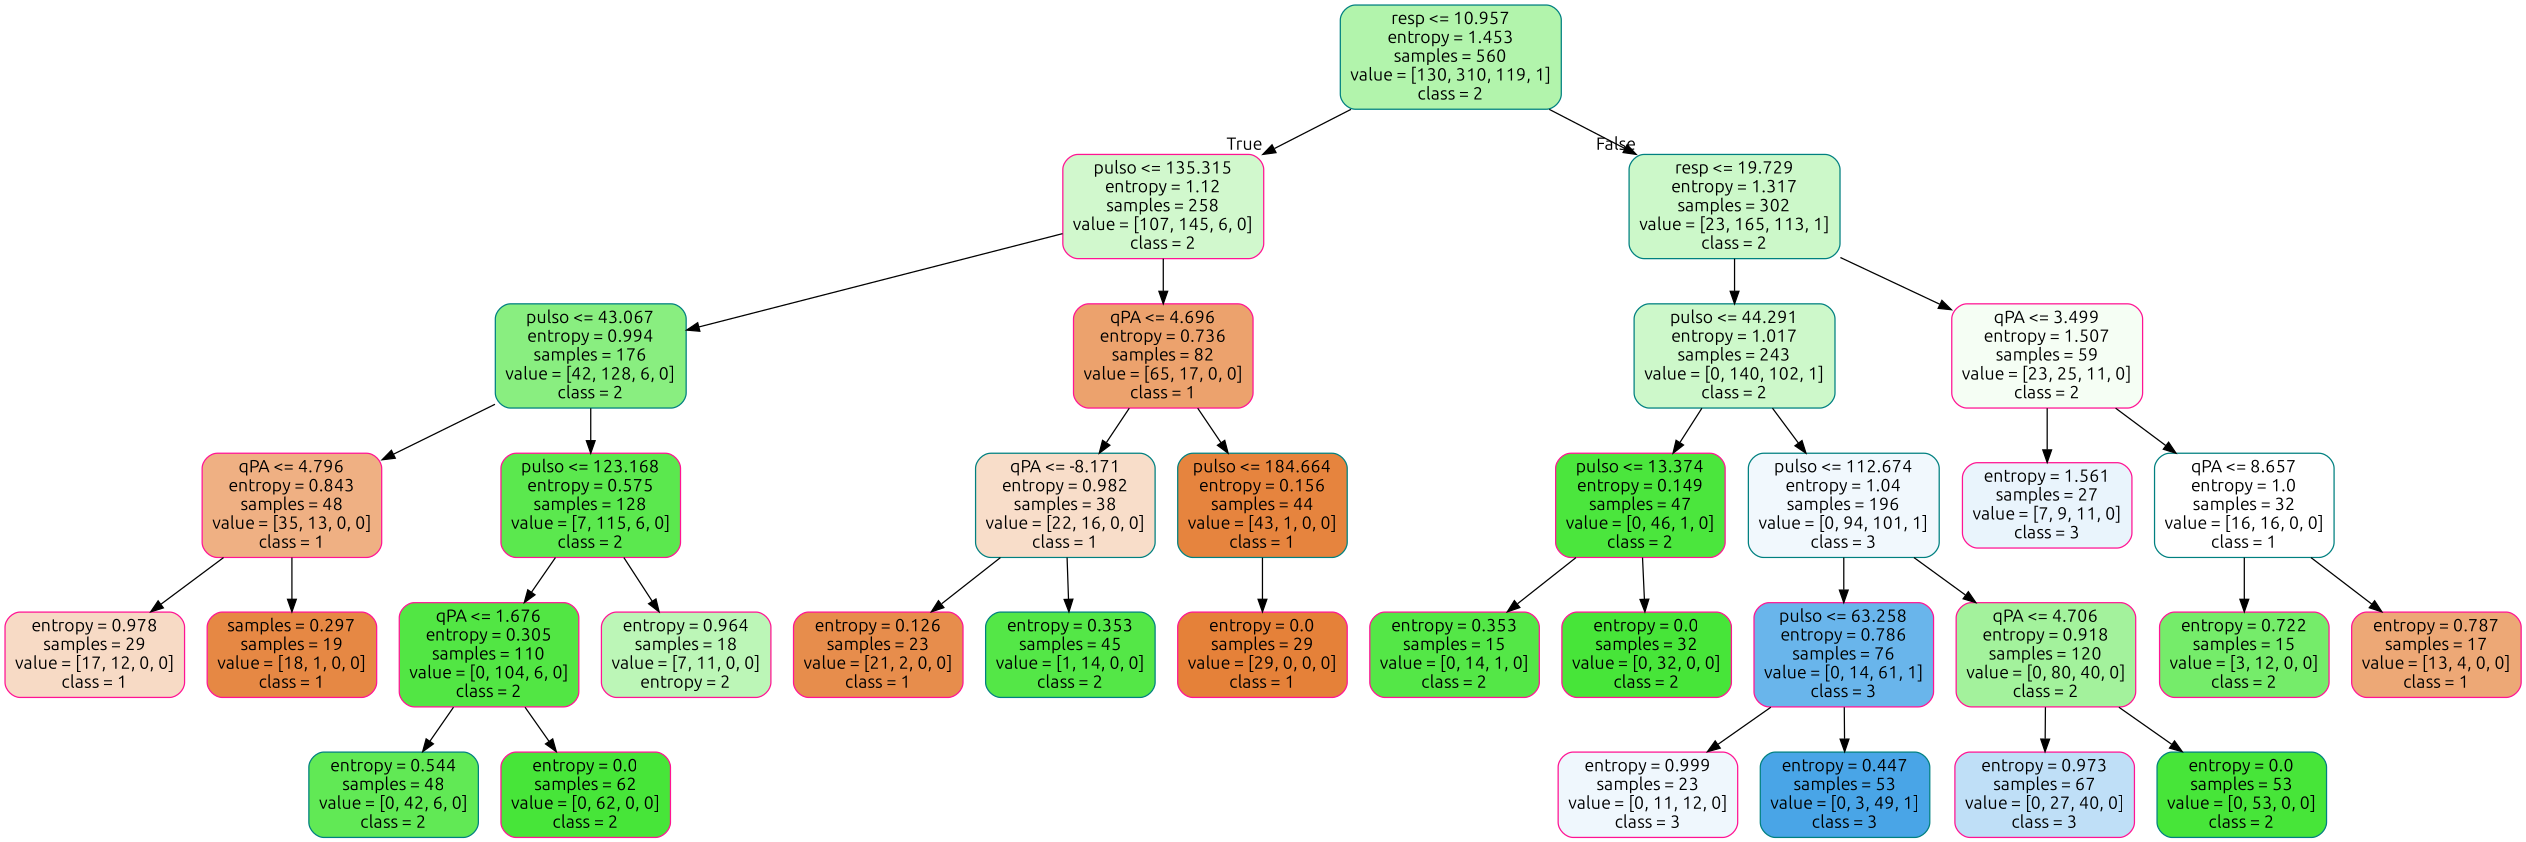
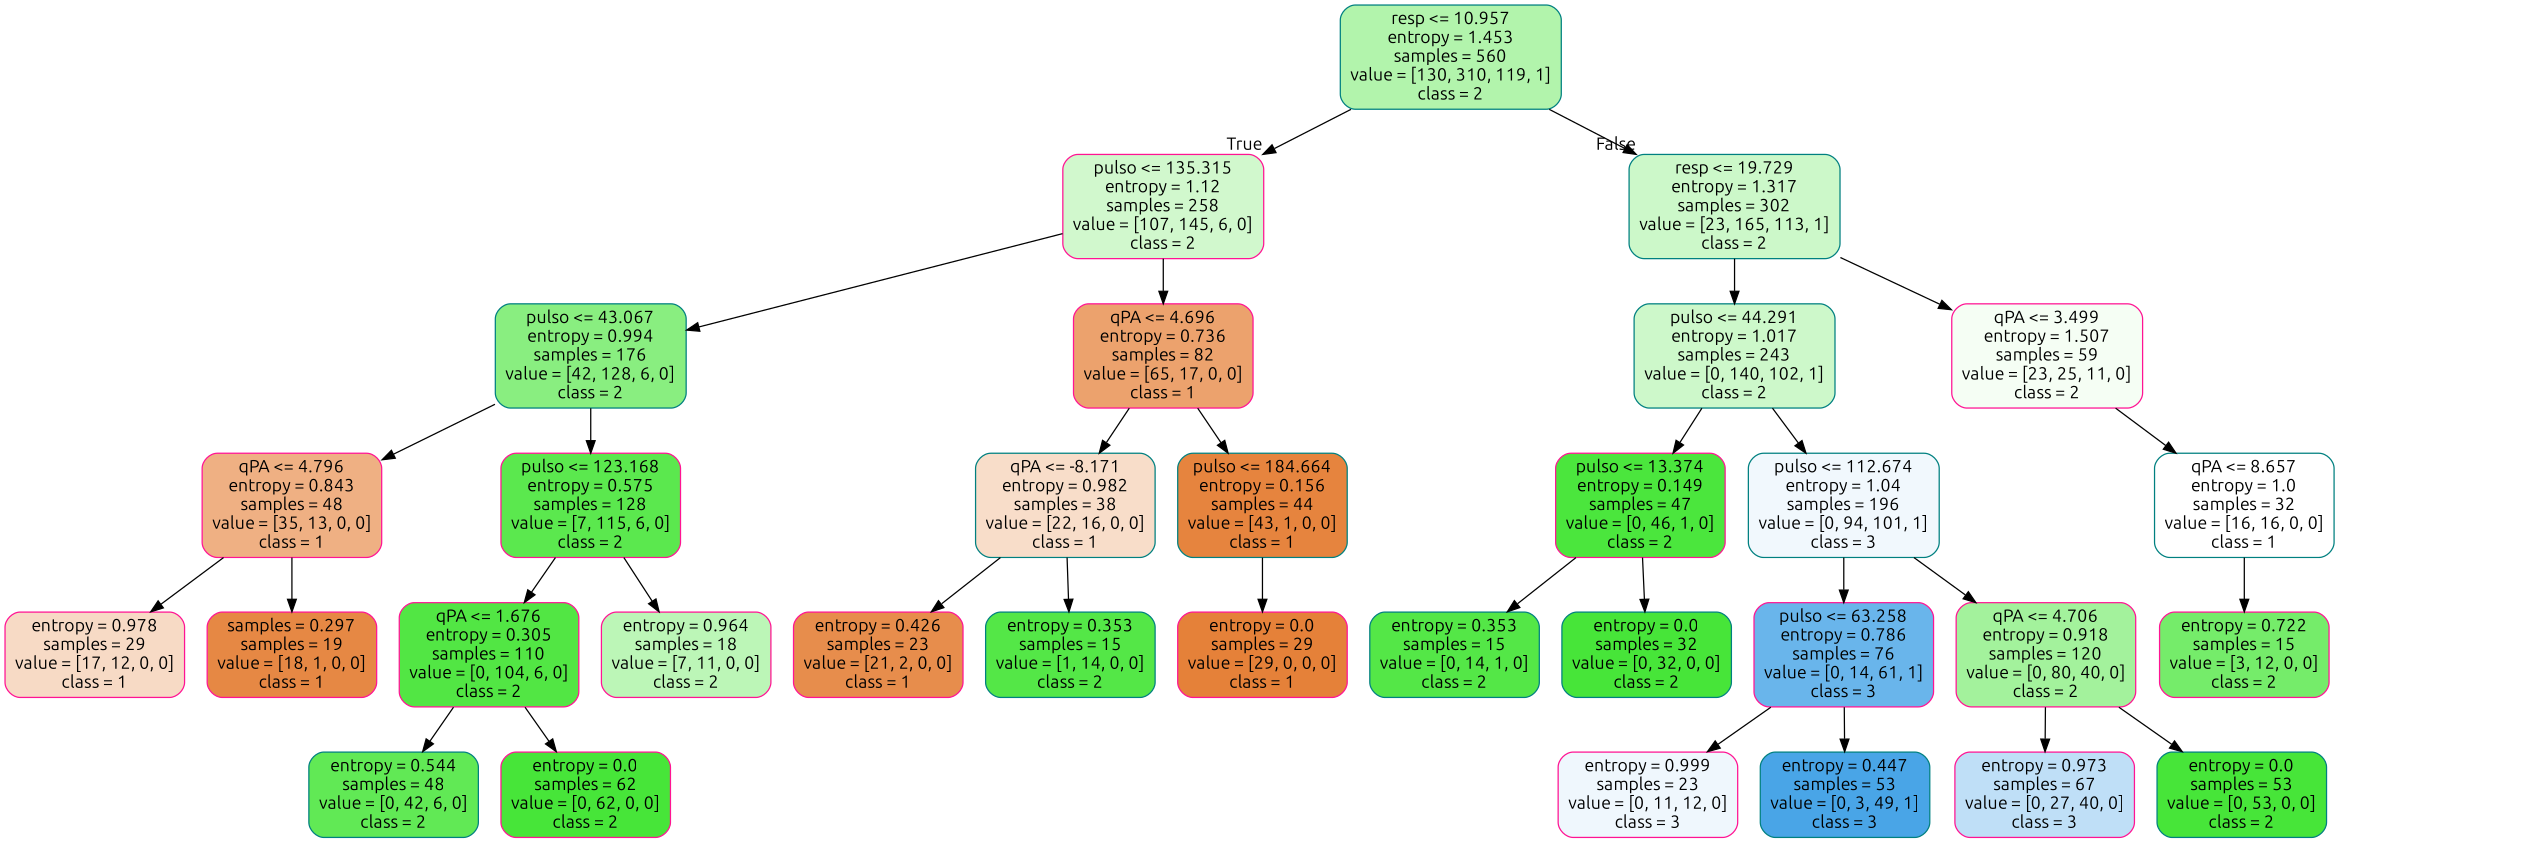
node "entropy = 1.561 samples = 27 value = [7, 9, 11, 0] class = 3": removed
node "entropy = 0.964 samples = 18 value = [7, 11, 0, 0] entropy = 2": label "entropy = 0.964 samples = 18 value = [7, 11, 0, 0] entropy = 2" -> "entropy = 0.964 samples = 18 value = [7, 11, 0, 0] class = 2"
node "entropy = 0.126 samples = 23 value = [21, 2, 0, 0] class = 1": label "entropy = 0.126 samples = 23 value = [21, 2, 0, 0] class = 1" -> "entropy = 0.426 samples = 23 value = [21, 2, 0, 0] class = 1"
node "entropy = 0.353 samples = 45 value = [1, 14, 0, 0] class = 2": label "entropy = 0.353 samples = 45 value = [1, 14, 0, 0] class = 2" -> "entropy = 0.353 samples = 15 value = [1, 14, 0, 0] class = 2"
node "entropy = 0.353 samples = 15 value = [0, 14, 1, 0] class = 2": color deeppink -> teal
node "entropy = 0.0 samples = 32 value = [0, 32, 0, 0] class = 2": color deeppink -> teal
node "entropy = 0.787 samples = 17 value = [13, 4, 0, 0] class = 1": removed
